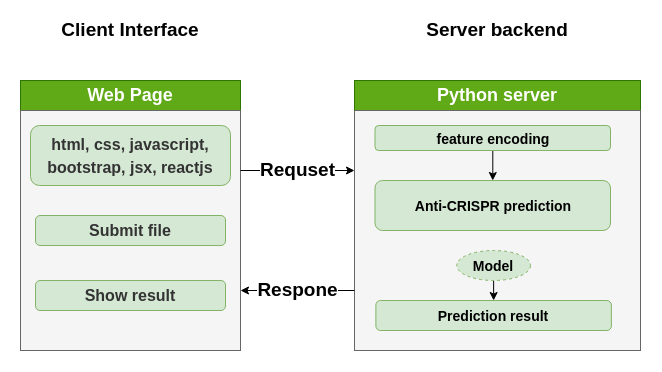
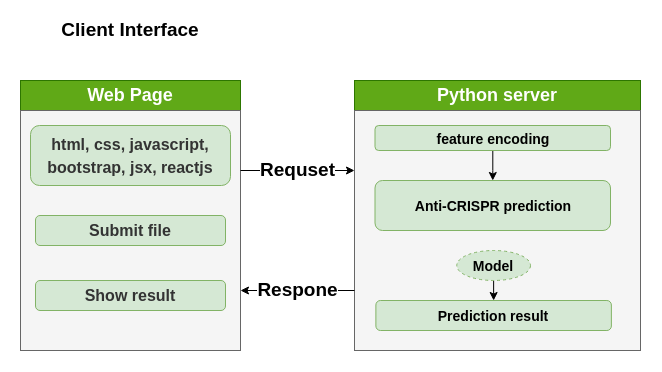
node "Server backend": removed
